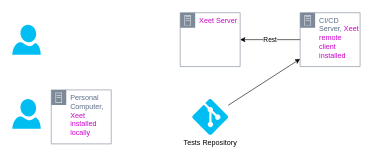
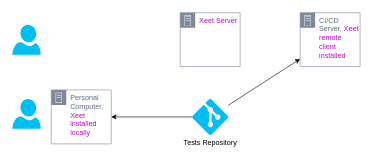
edge "CI/CD Server, Xeet remote client installed" -> "Xeet Server": removed, label "Rest"
edge "Tests Repository" -> "Personal Computer, Xeet installed locally": added
